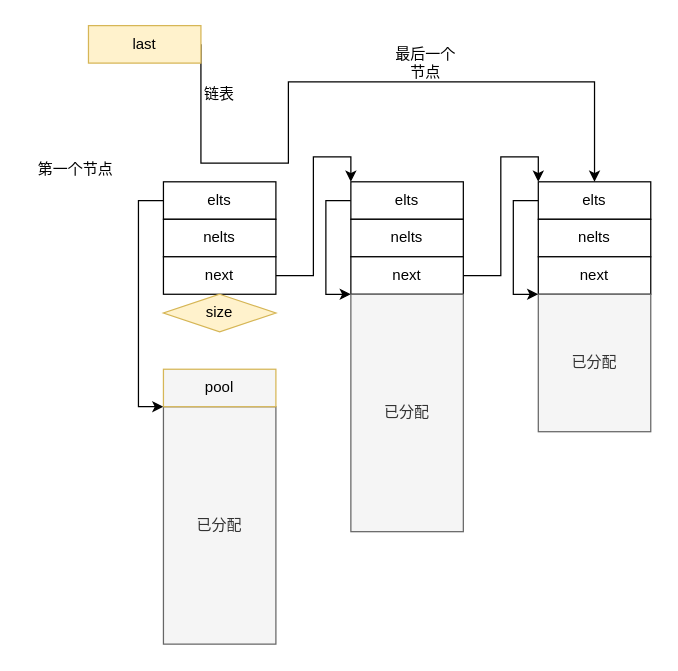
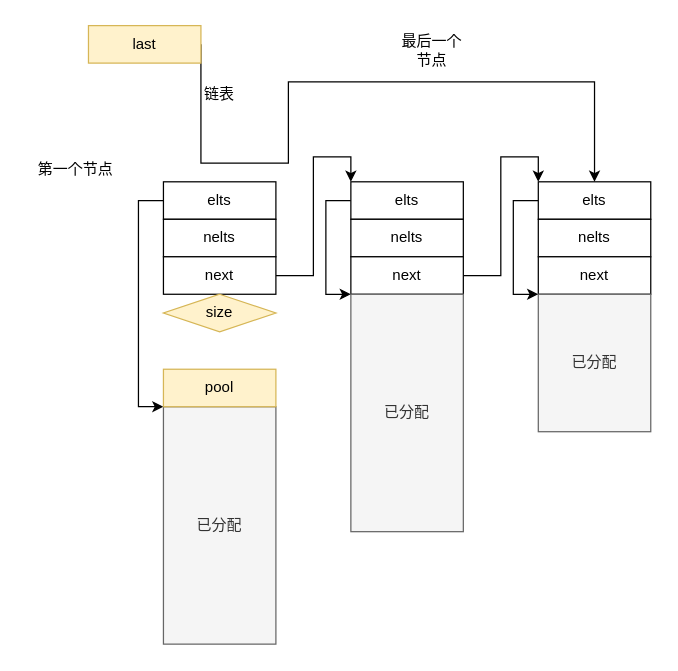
node "最后一个节点": moved (426, 63) -> (432, 51)
node "pool": fillcolor #f5f5f5 -> #fff2cc
